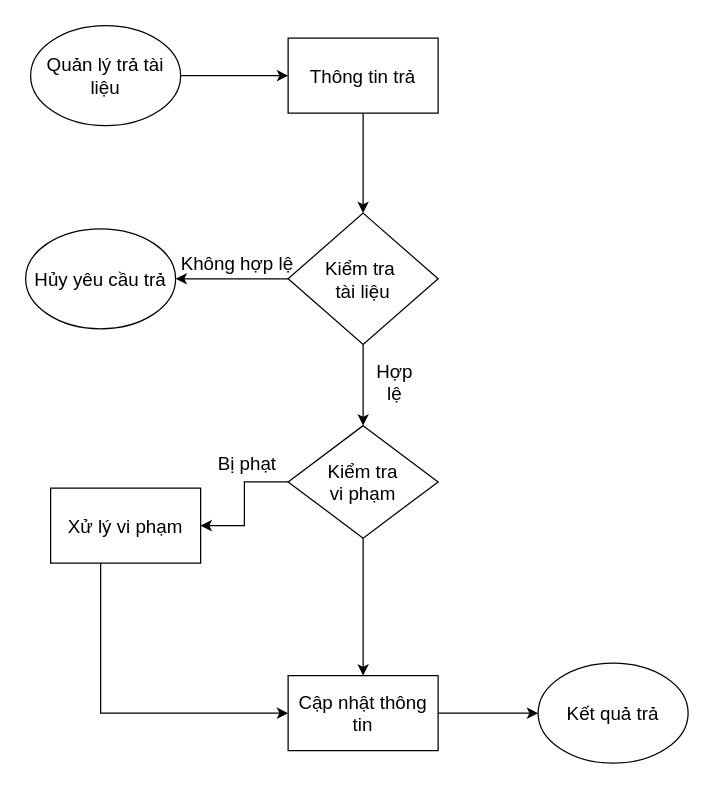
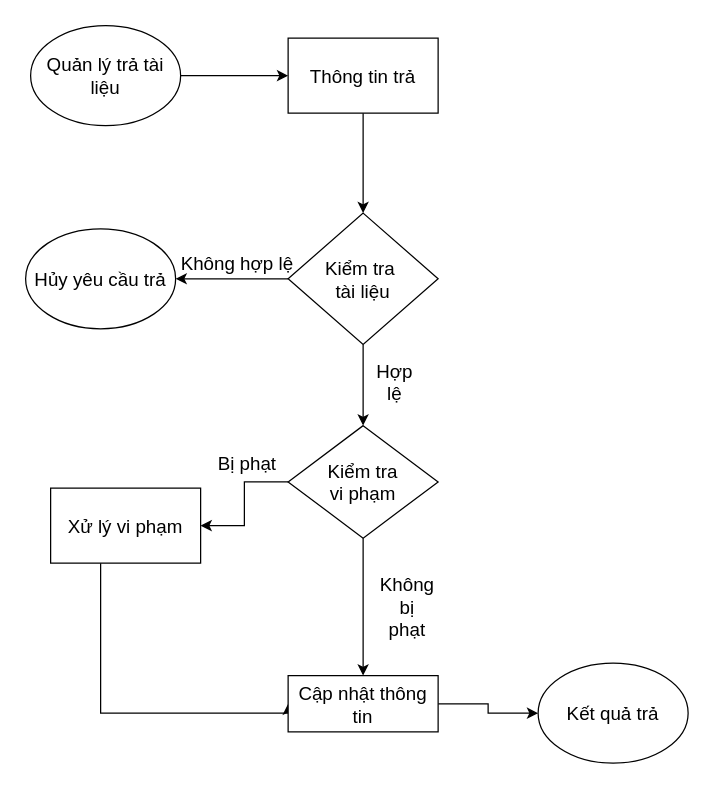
node "Không bị phạt": added
node "Cập nhật thông tin": size 150x75 -> 150x56
